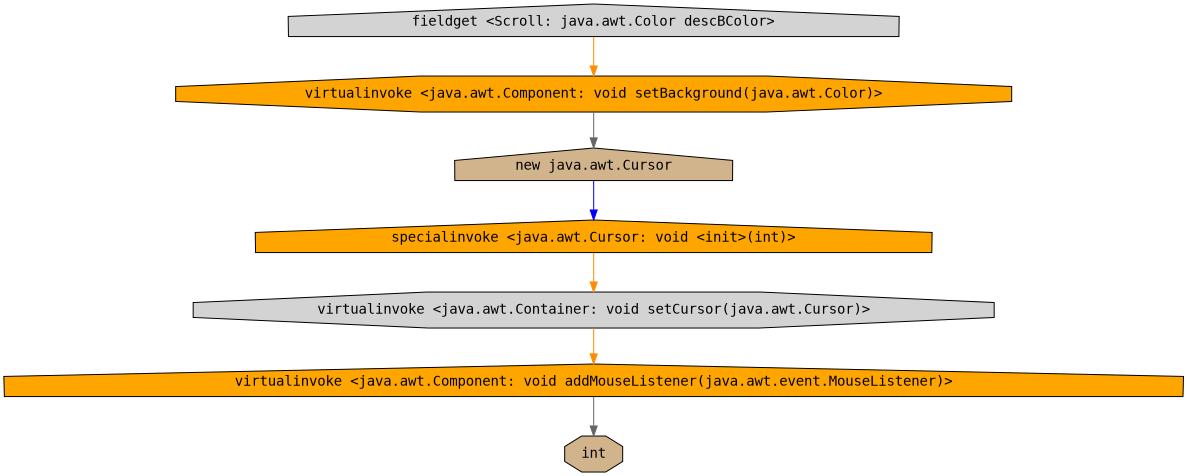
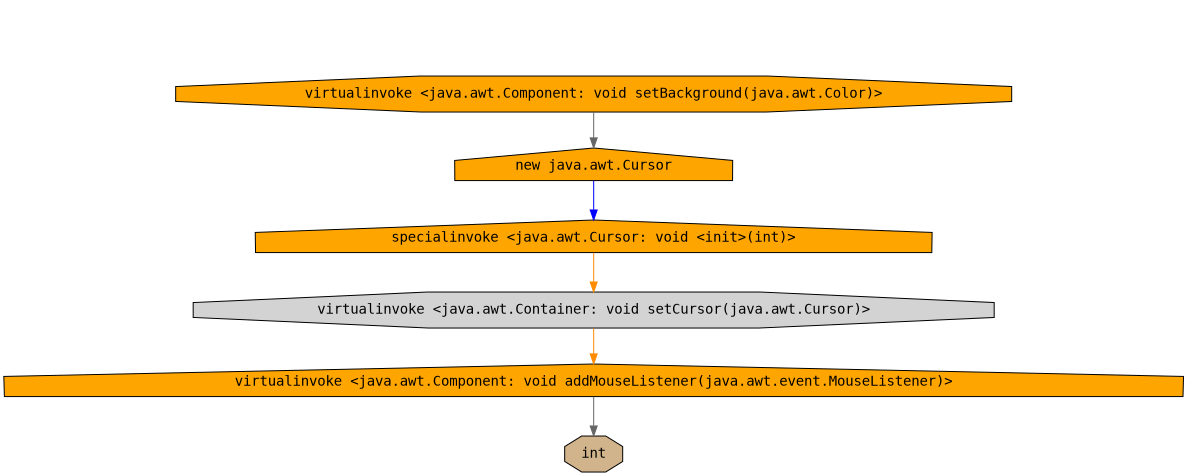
node "fieldget <Scroll: java.awt.Color descBColor>": removed
node "new java.awt.Cursor": fillcolor tan -> orange
